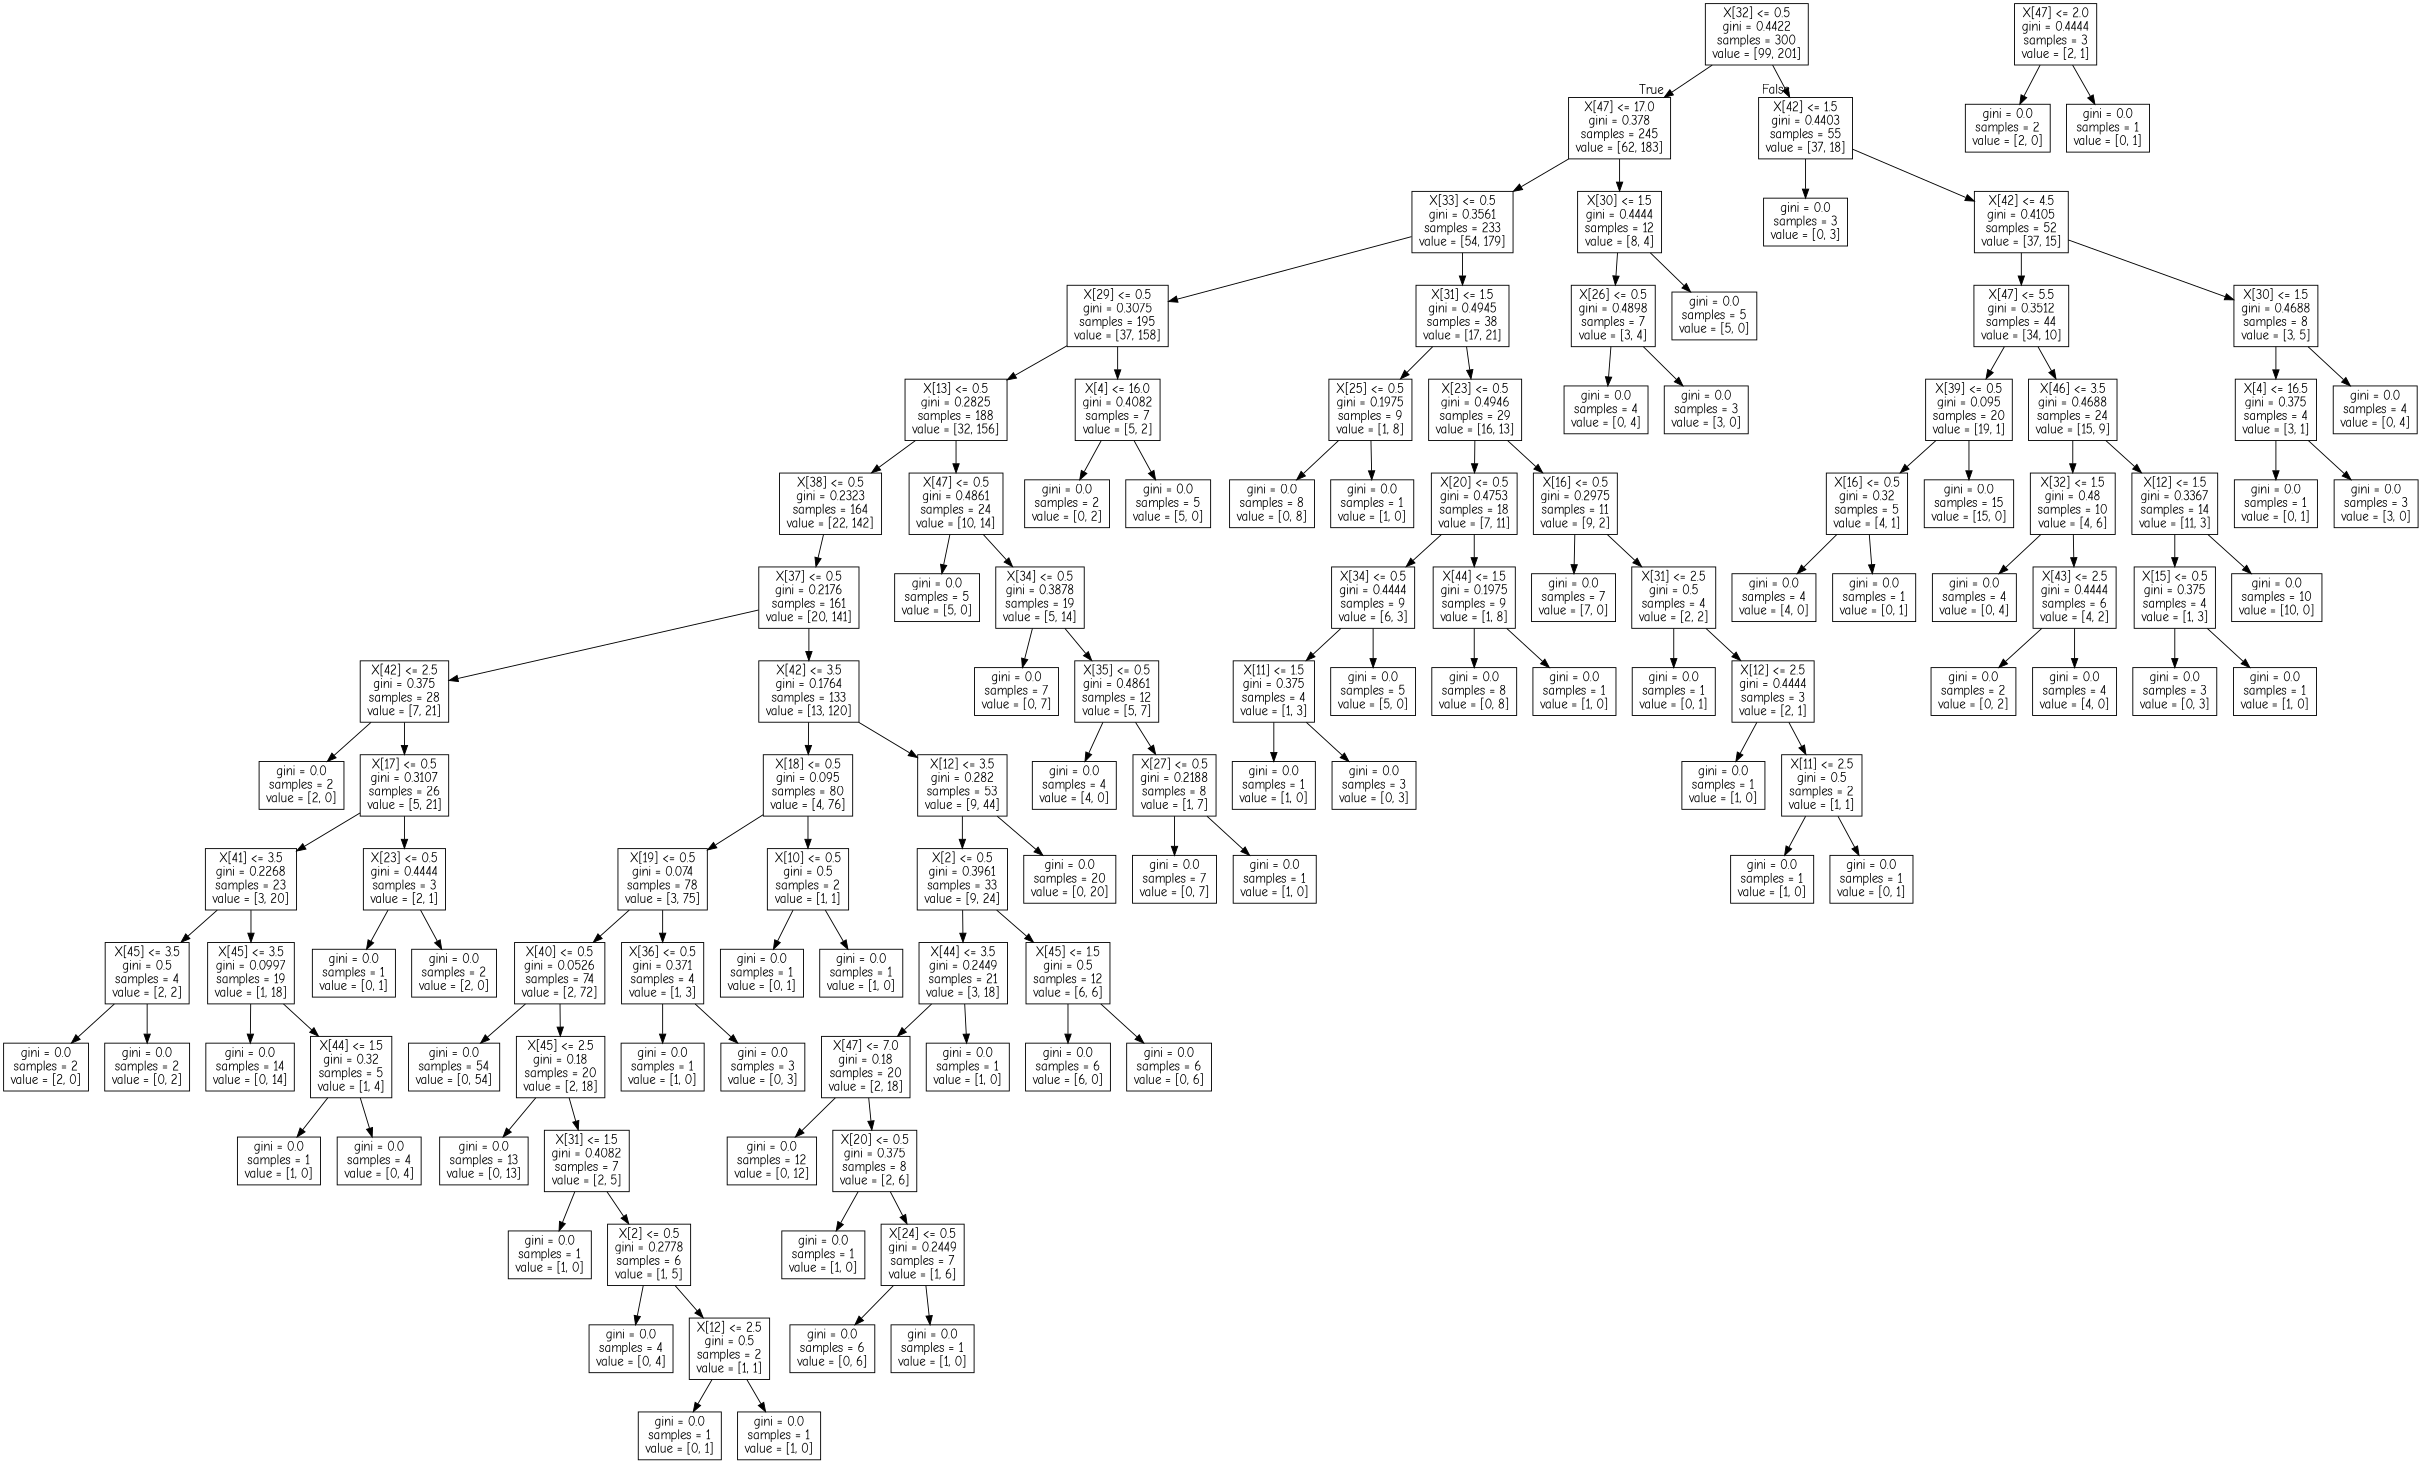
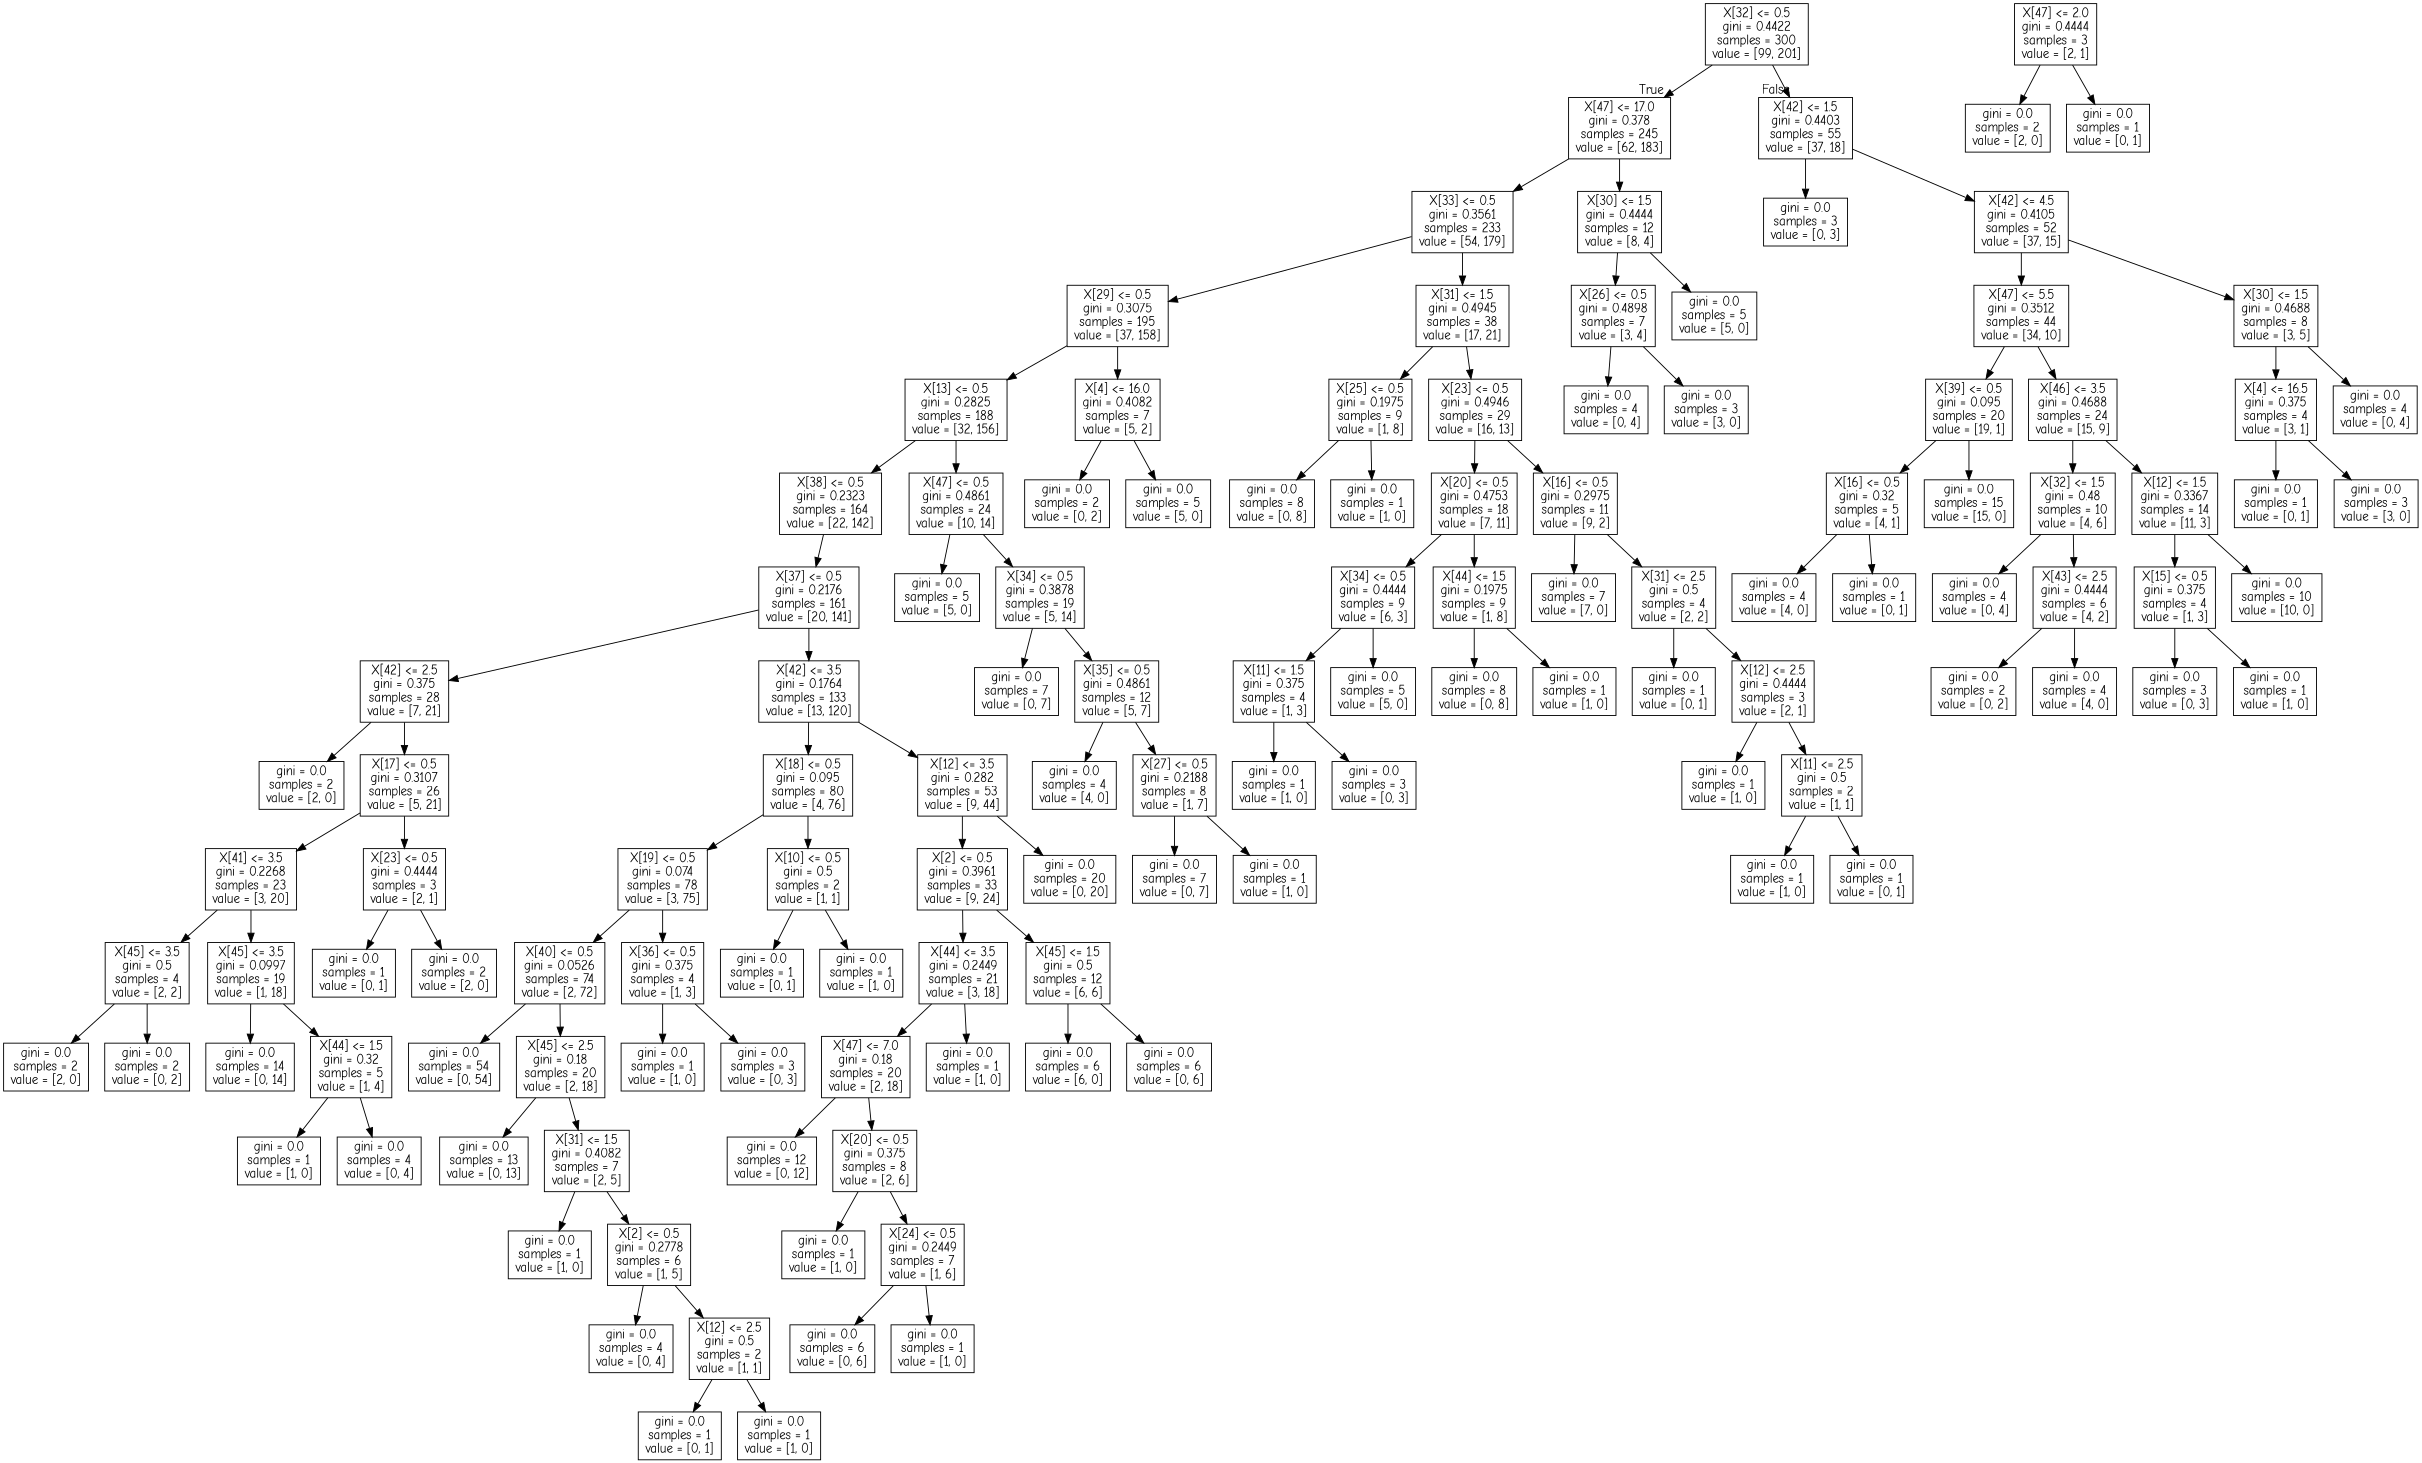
node "X[36] <= 0.5 gini = 0.371 samples = 4 value = [1, 3]": label "X[36] <= 0.5 gini = 0.371 samples = 4 value = [1, 3]" -> "X[36] <= 0.5 gini = 0.375 samples = 4 value = [1, 3]"
